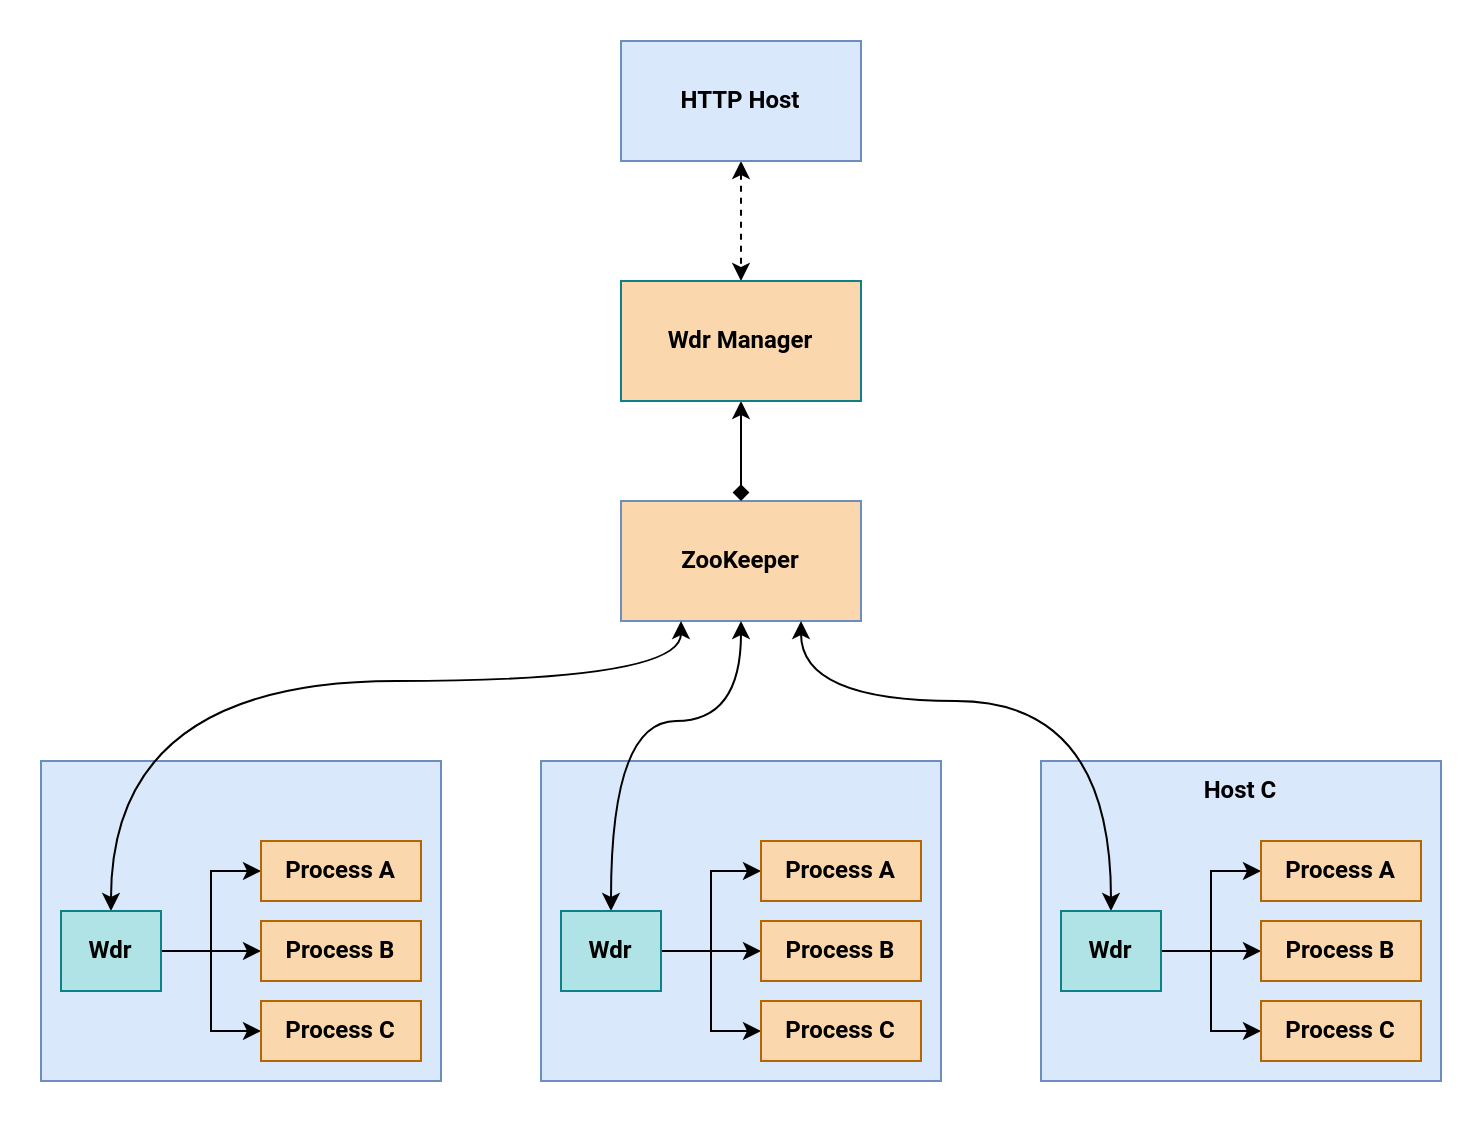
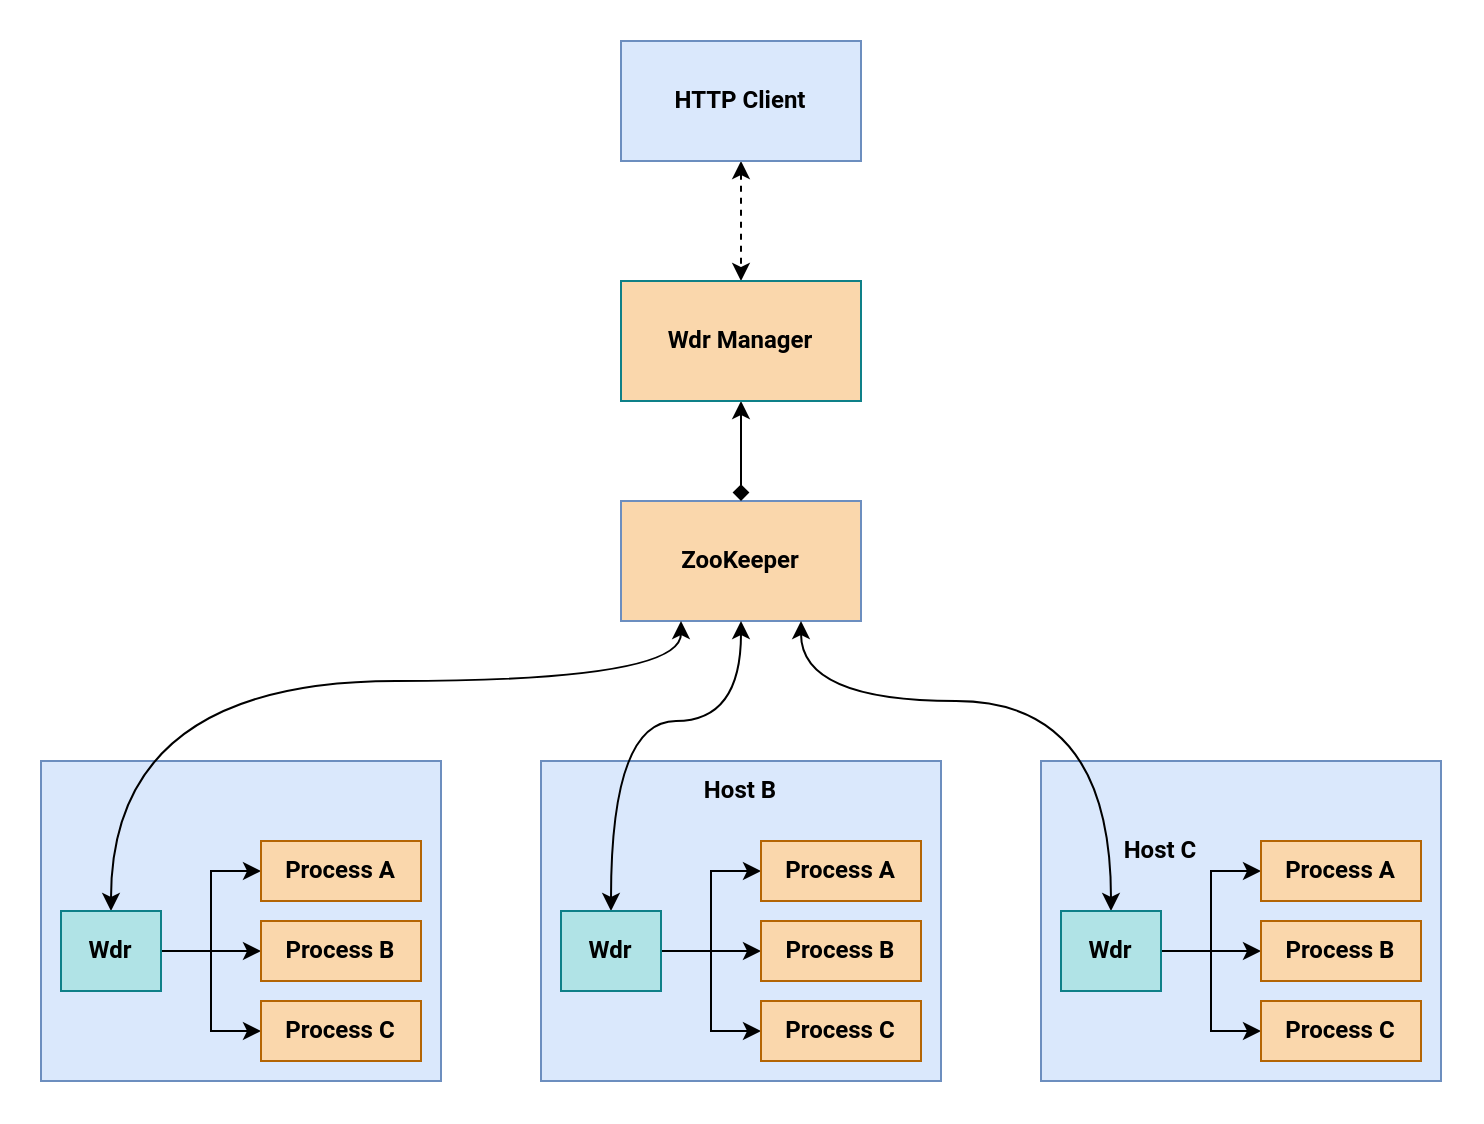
node "HTTP Host": label "HTTP Host" -> "HTTP Client"
node "Host B": added
node "Host C": moved (1241, 791) -> (1161, 851)
